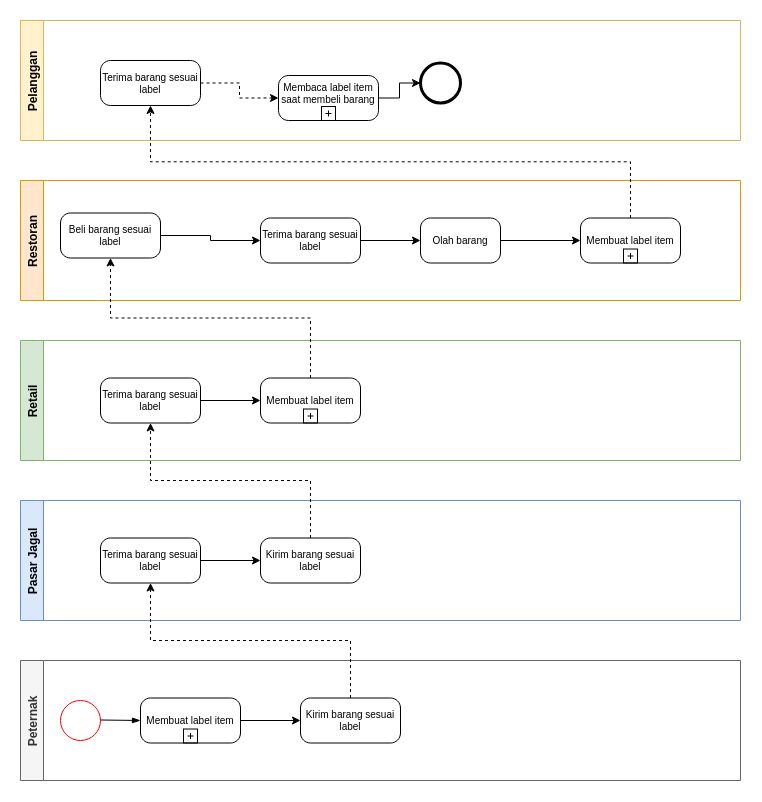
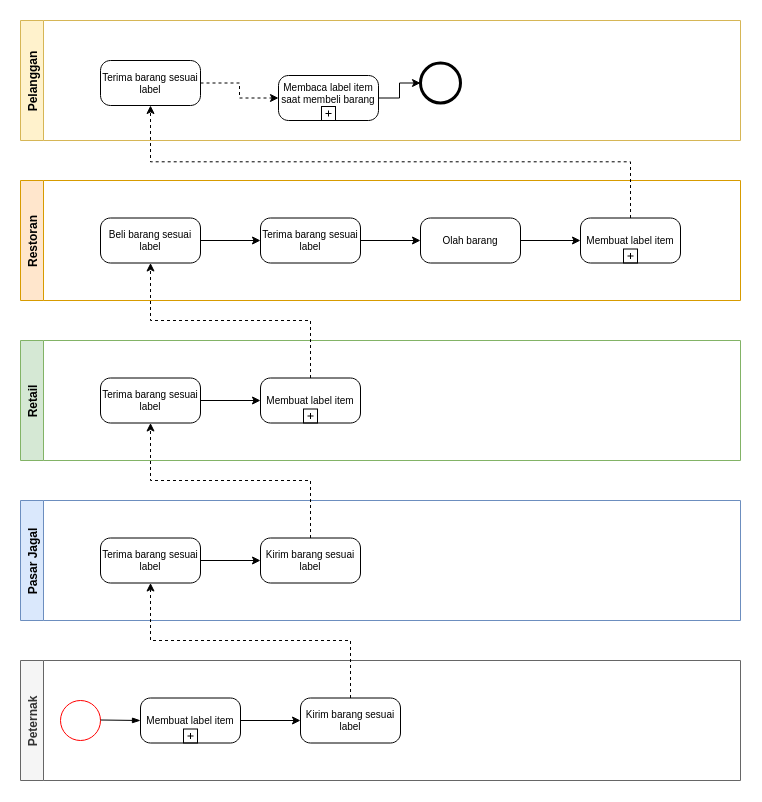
node "Beli barang sesuai label": moved (111, 236) -> (151, 241)
node "Olah barang": size 80x45 -> 100x45
